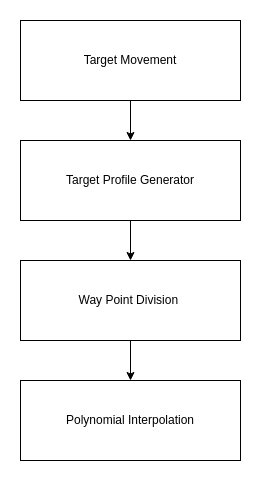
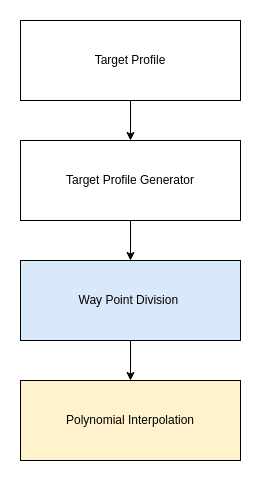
node "Target Movement": label "Target Movement" -> "Target Profile"
node "Way Point Division": fillcolor #ffffff -> #dae8fc
node "Polynomial Interpolation": fillcolor #ffffff -> #fff2cc
